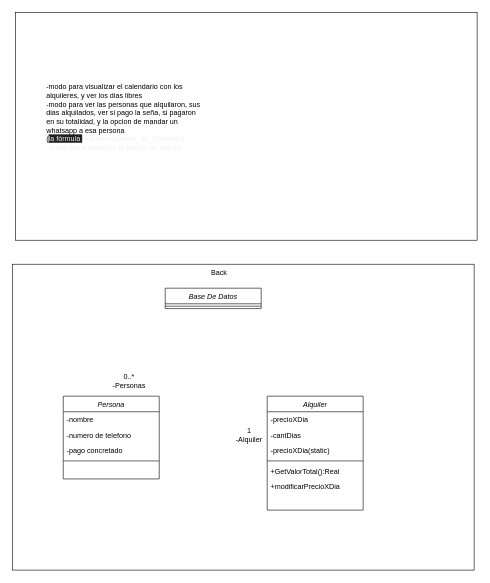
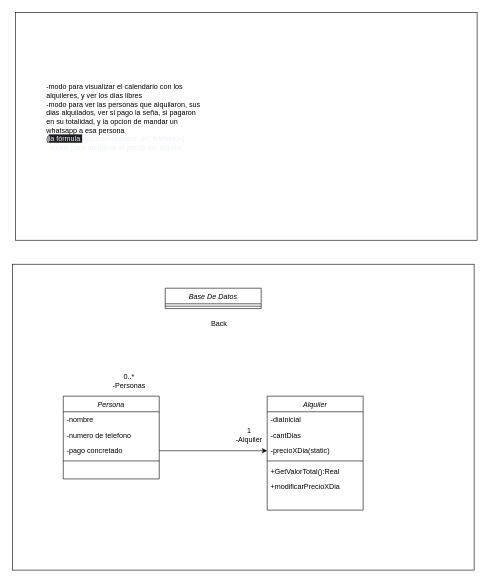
node "Back": moved (219, 273) -> (219, 324)
node "-precioXDia": label "-precioXDia" -> "-diaInicial"
edge "-pago concretado" -> "-precioXDia(static)": added
